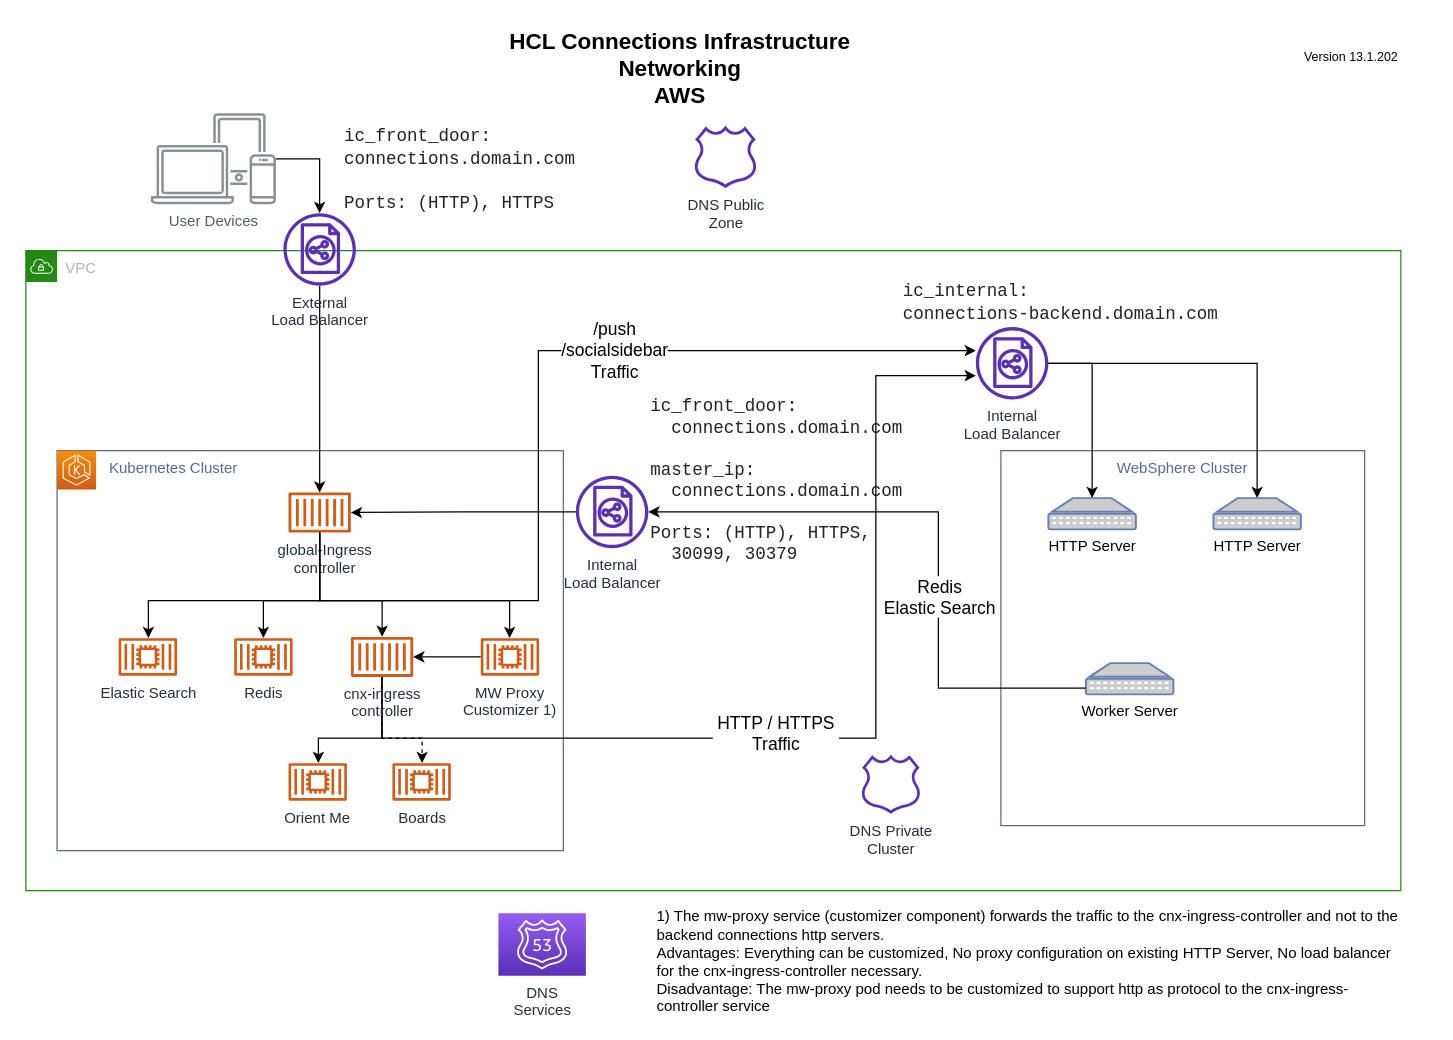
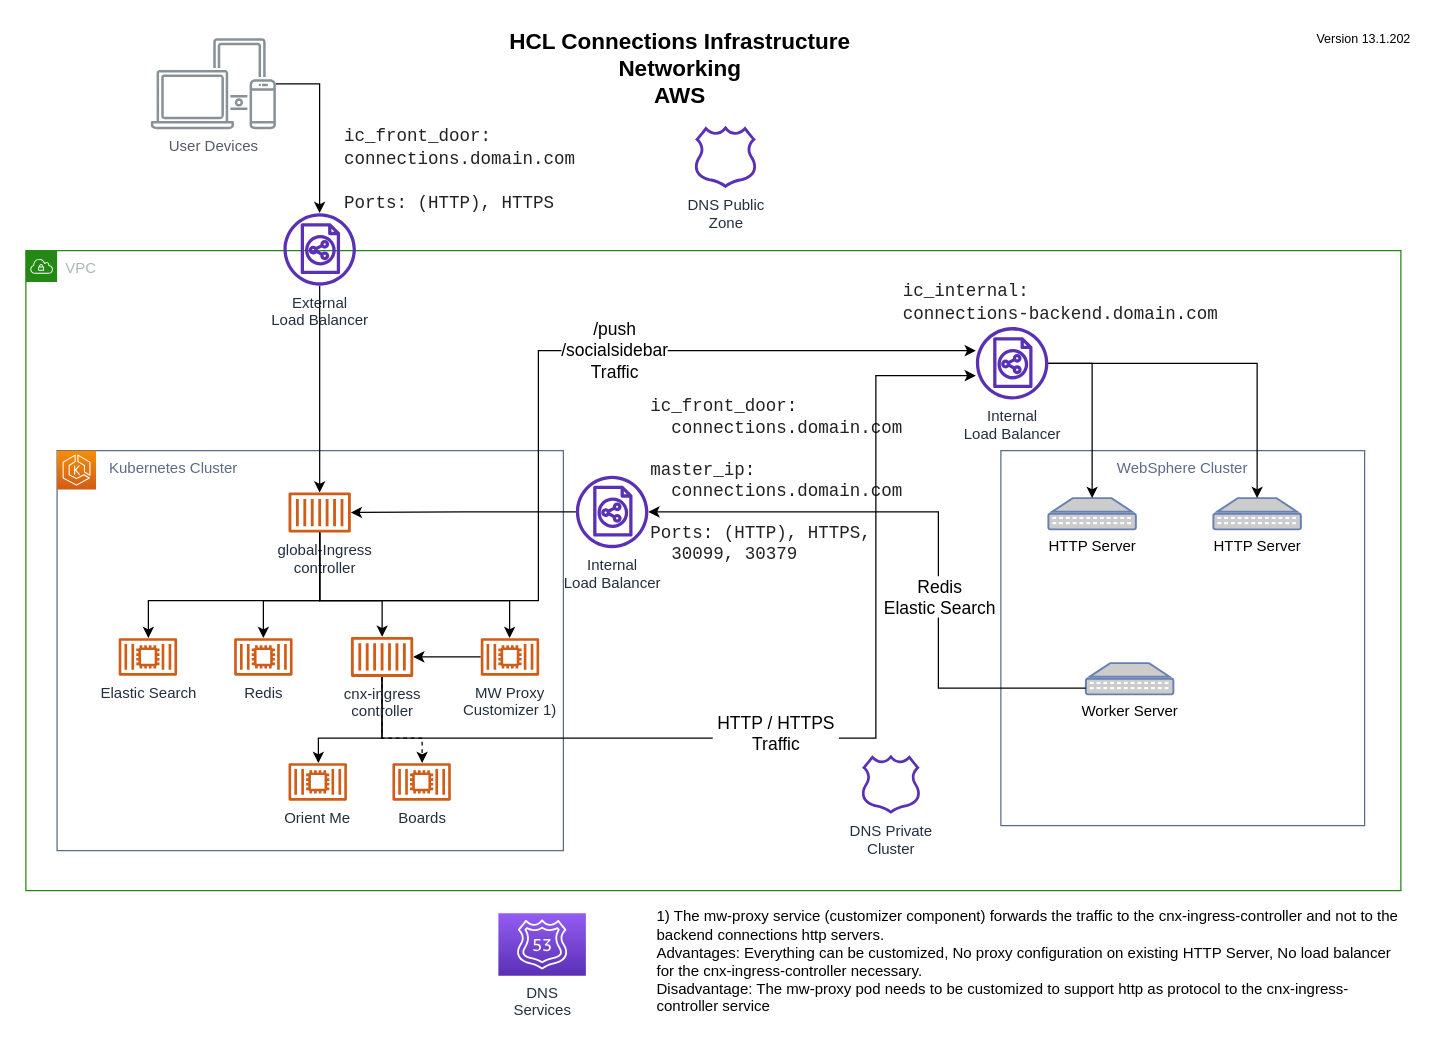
node "Version 13.1.202": moved (1351, 57) -> (1363, 38)
node "User Devices": moved (213, 159) -> (213, 84)
